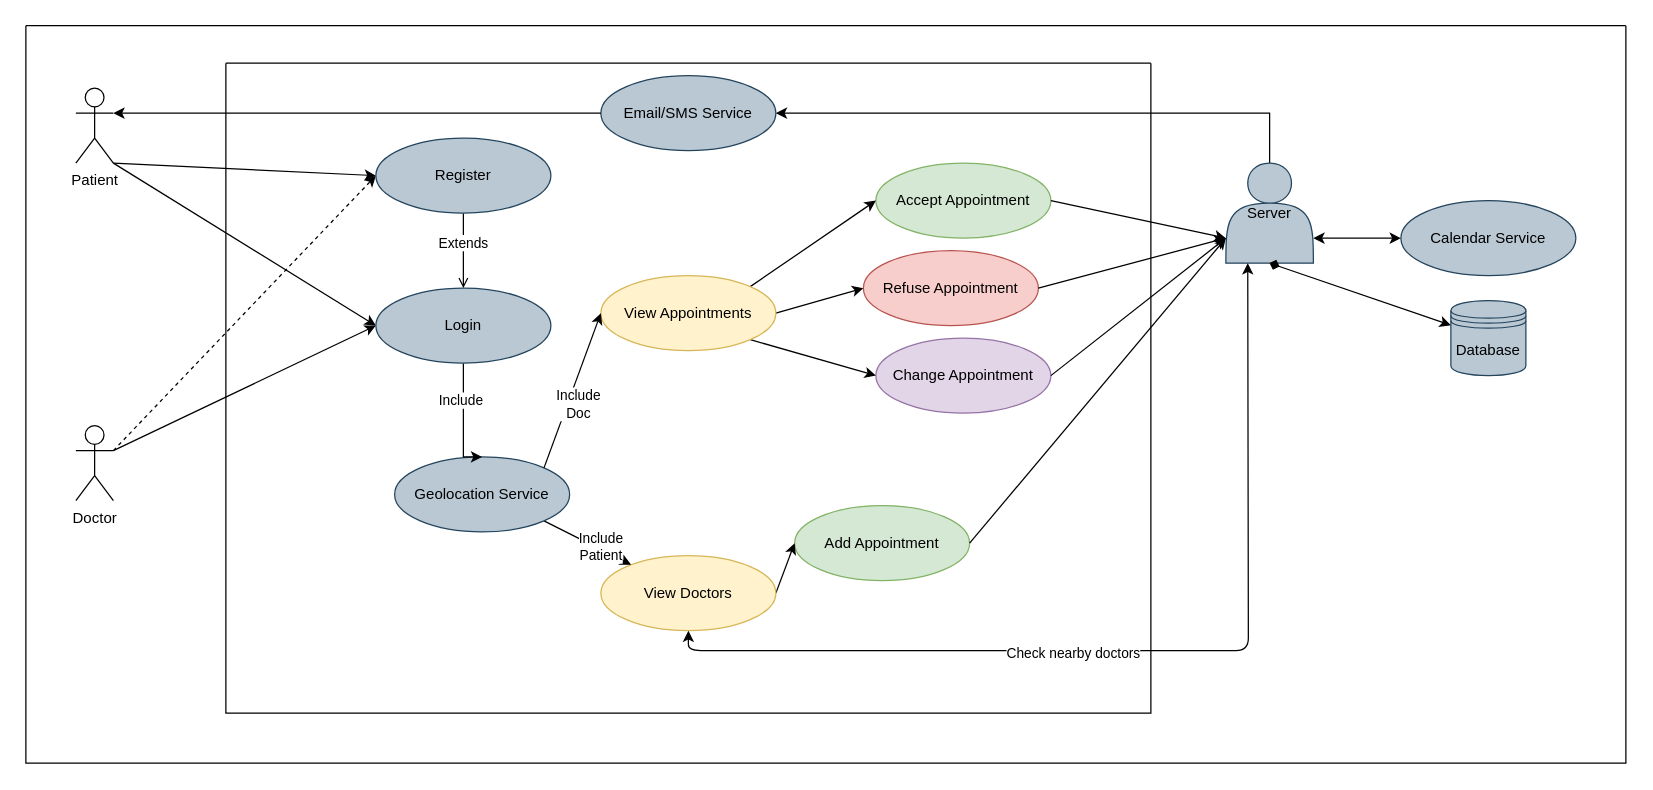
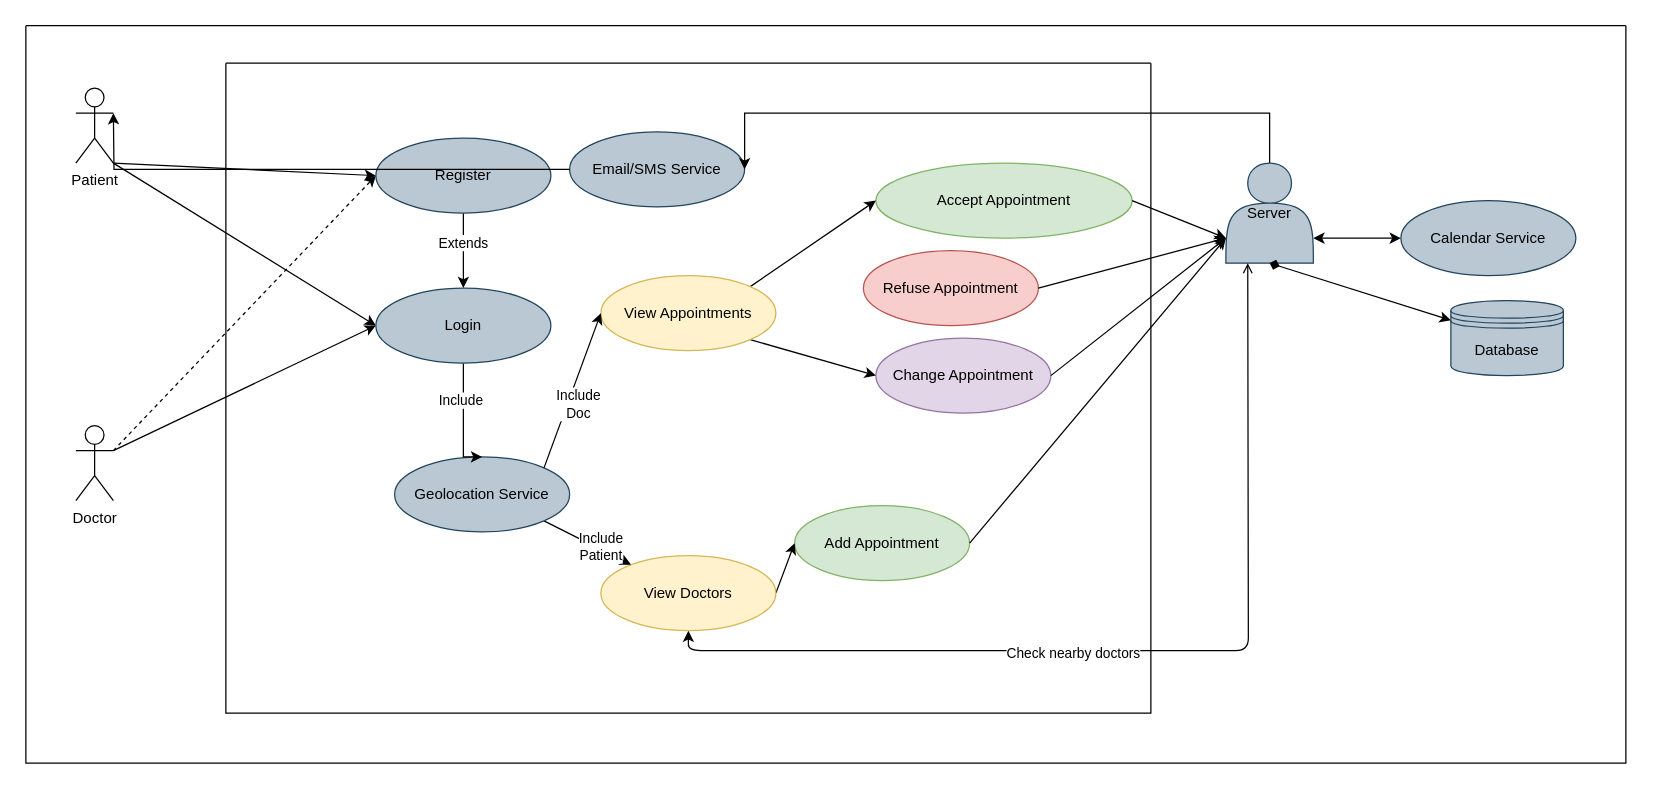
node "Email/SMS Service": moved (688, 113) -> (657, 169)
node "Accept Appointment": size 175x75 -> 256x75
edge "Server" -- "View Doctors": arrowhead classic -> open
edge "Register" -> "Login": arrowhead open -> classic
edge "View Appointments" -> "Refuse Appointment": removed
node "Database": size 75x75 -> 113x75
